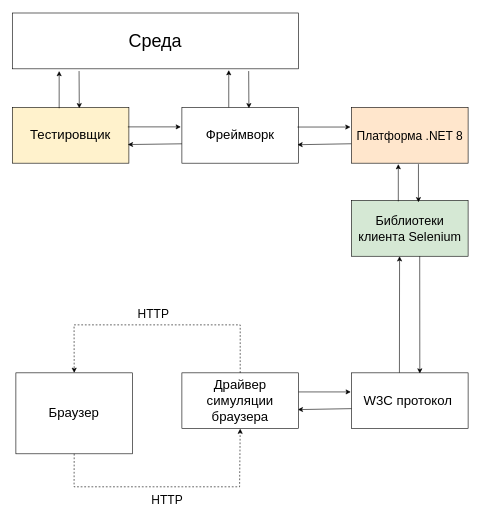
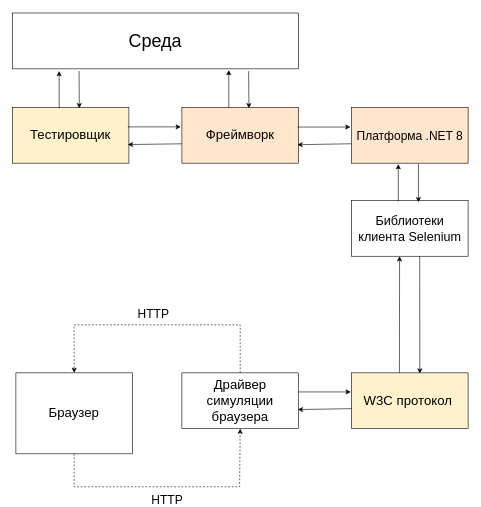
node "Фреймворк": fillcolor #ffffff -> #ffe6cc
node "Библиотеки клиента Selenium": fillcolor #d5e8d4 -> #ffffff
node "W3C протокол": fillcolor #ffffff -> #fff2cc
